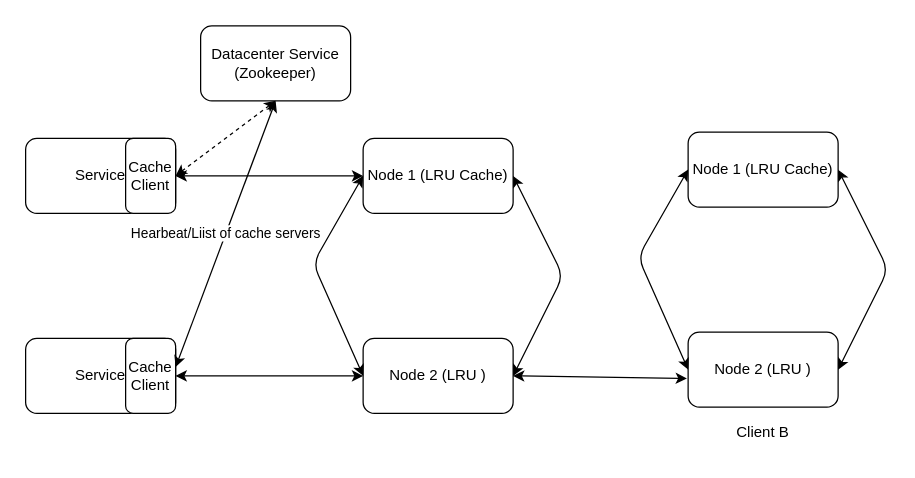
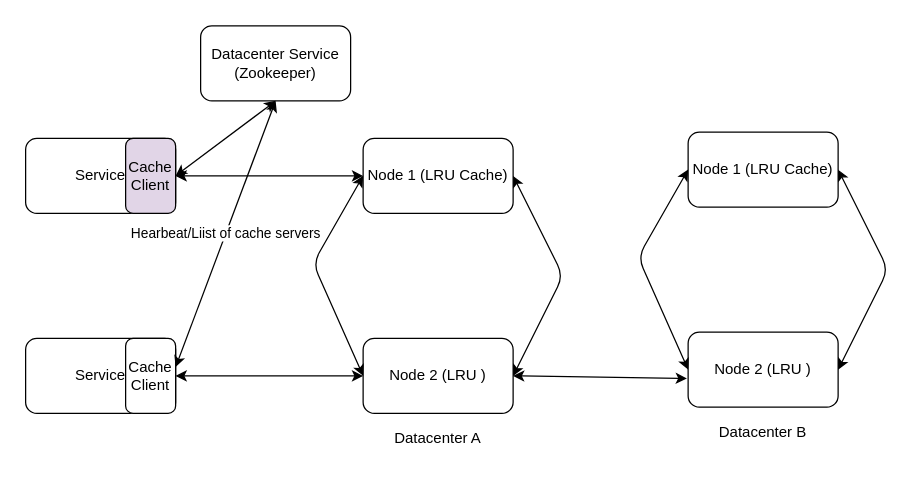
edge "Datacenter Service (Zookeeper)" -- "Cache Client": style dashed -> solid
node "Cache Client": fillcolor #ffffff -> #e1d5e7
node "Client B": label "Client B" -> "Datacenter B"
node "Datacenter A": added
